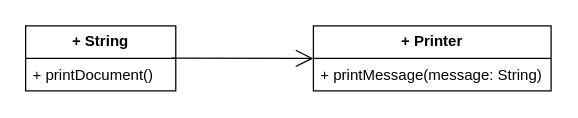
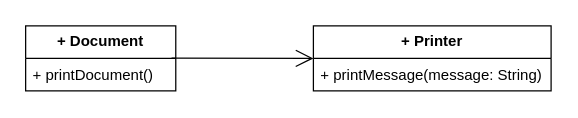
node "+ String": label "+ String" -> "+ Document"
